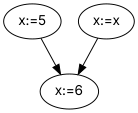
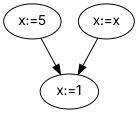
node "x:=6": label "x:=6" -> "x:=1"
